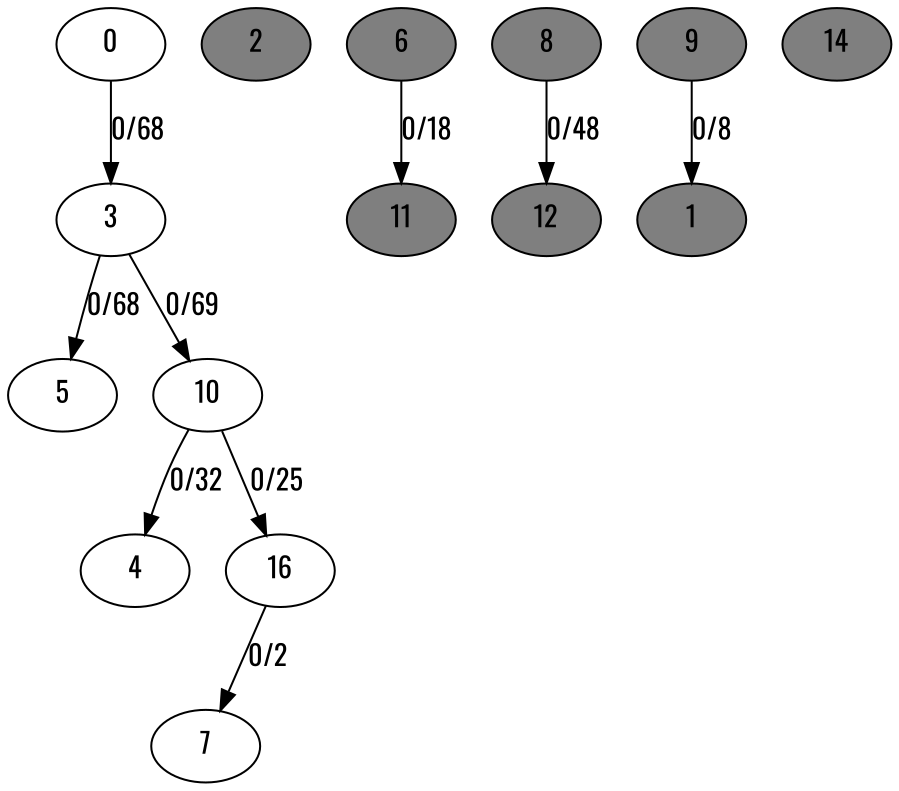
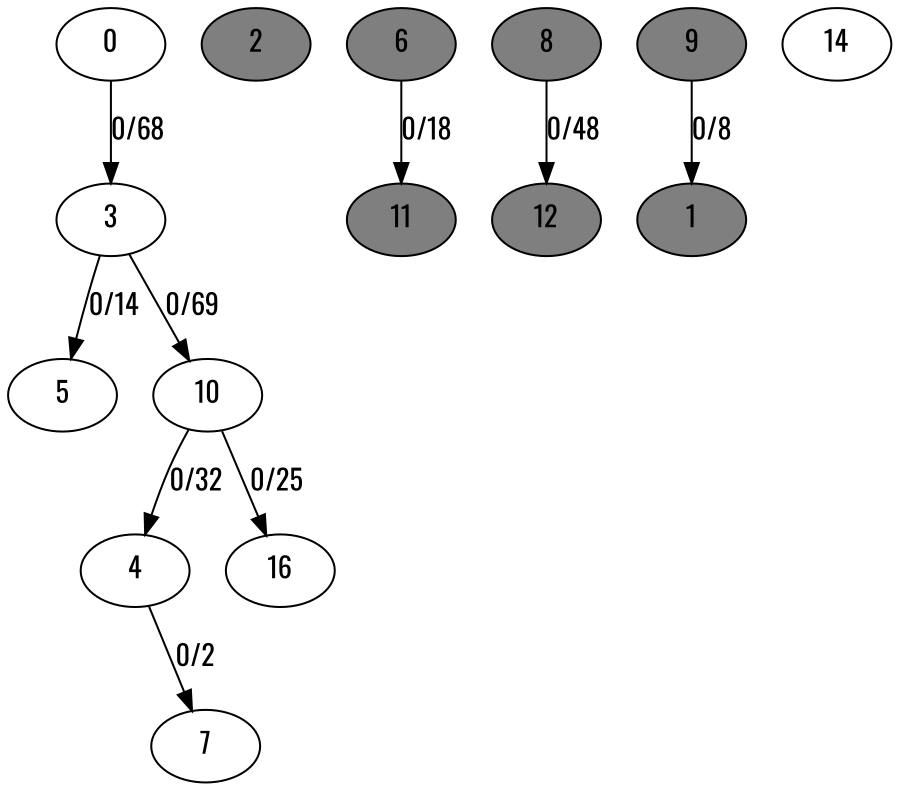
node "14": fillcolor grey50 -> grey100
edge "3" -> "5": label "0/68" -> "0/14"
edge "16" -> "7": now "4" -> "7"
